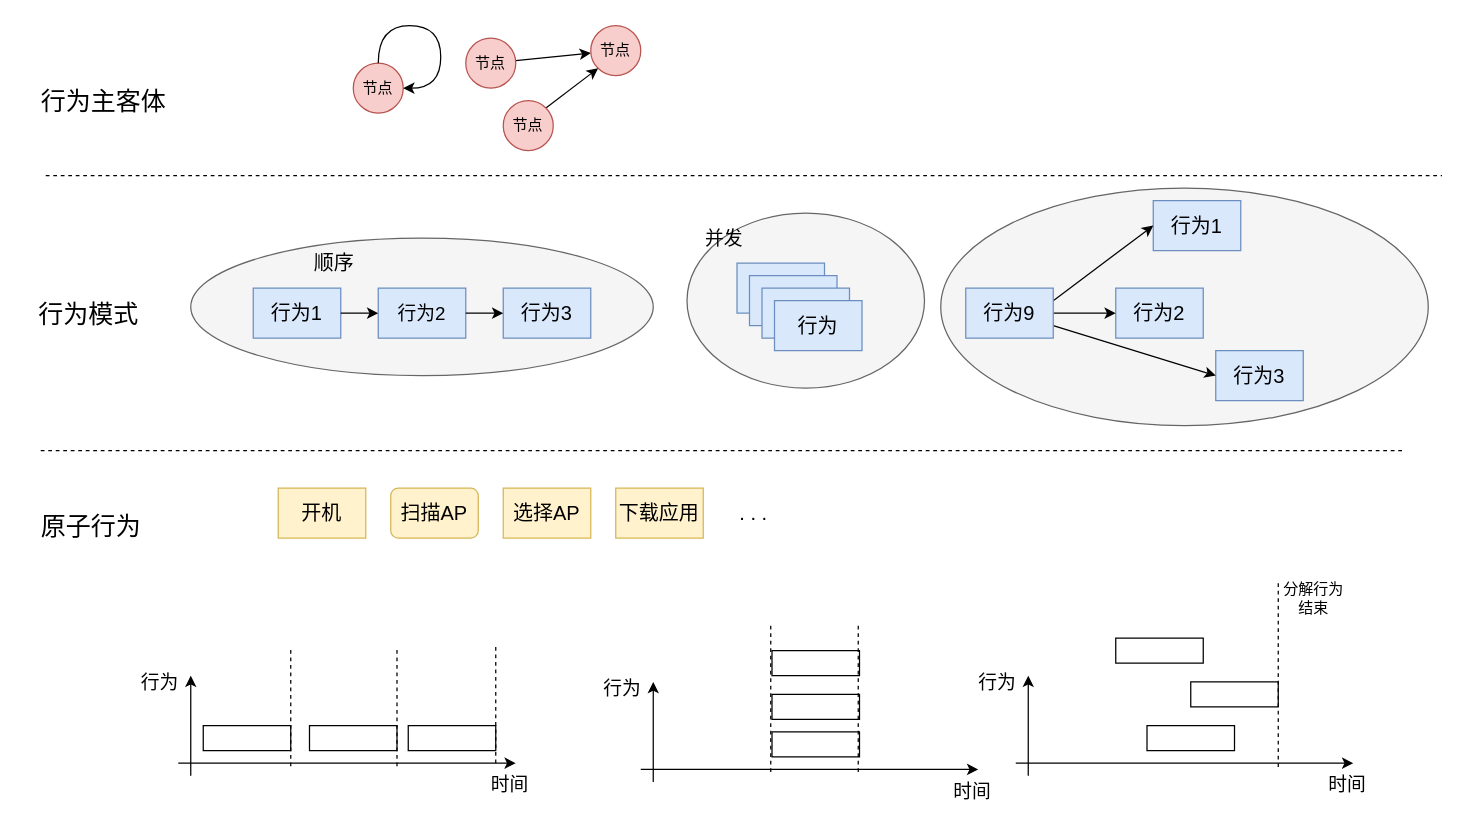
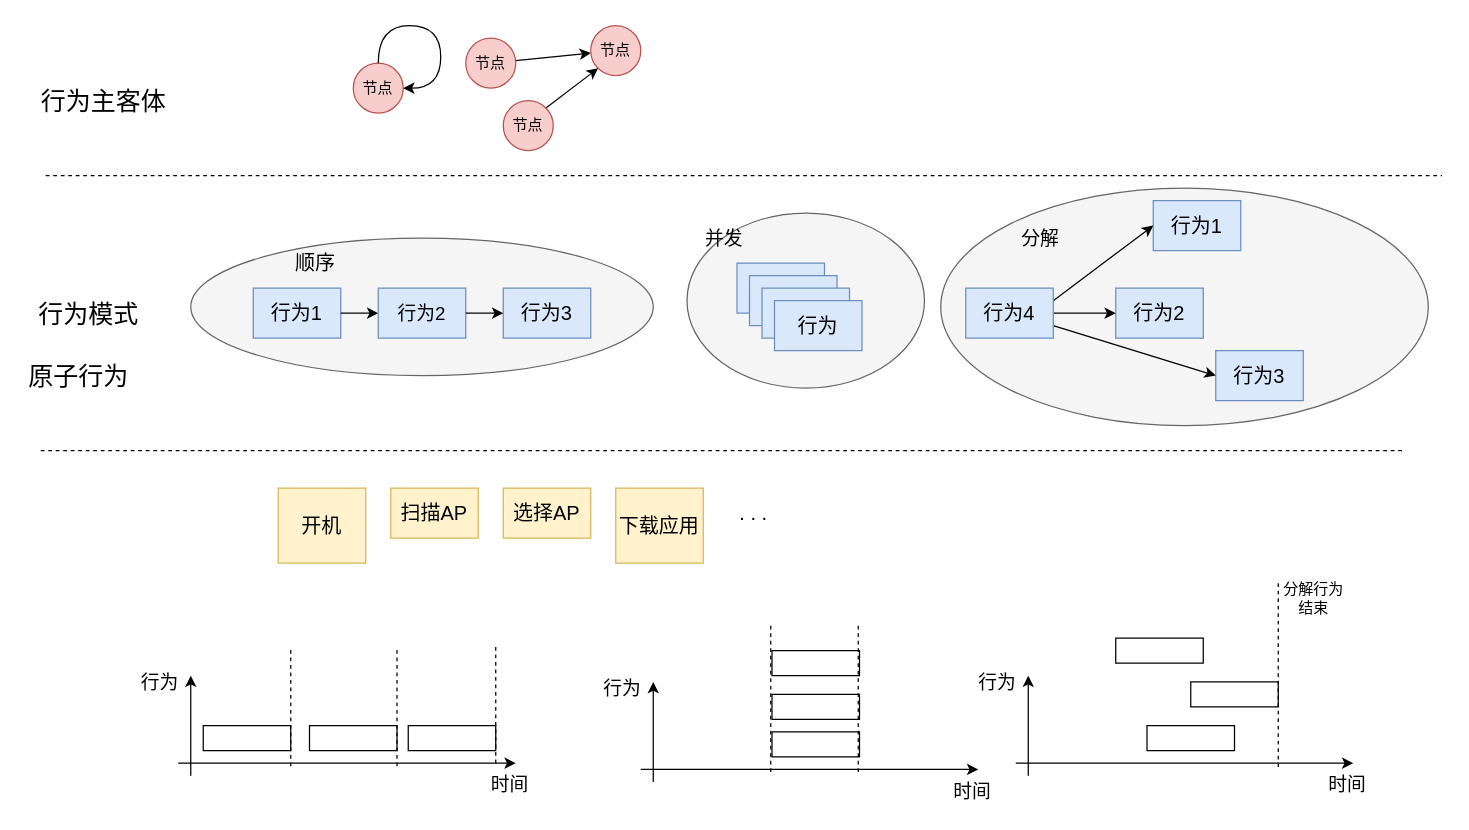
node "分解": added
node "顺序": moved (334, 263) -> (316, 263)
node "行为9": label "行为9" -> "行为4"
node "开机": size 88x50 -> 88x75
node "扫描AP": shape rounded rectangle -> rectangle
node "下载应用": size 88x50 -> 88x75
node "原子行为": moved (91, 526) -> (78, 376)
